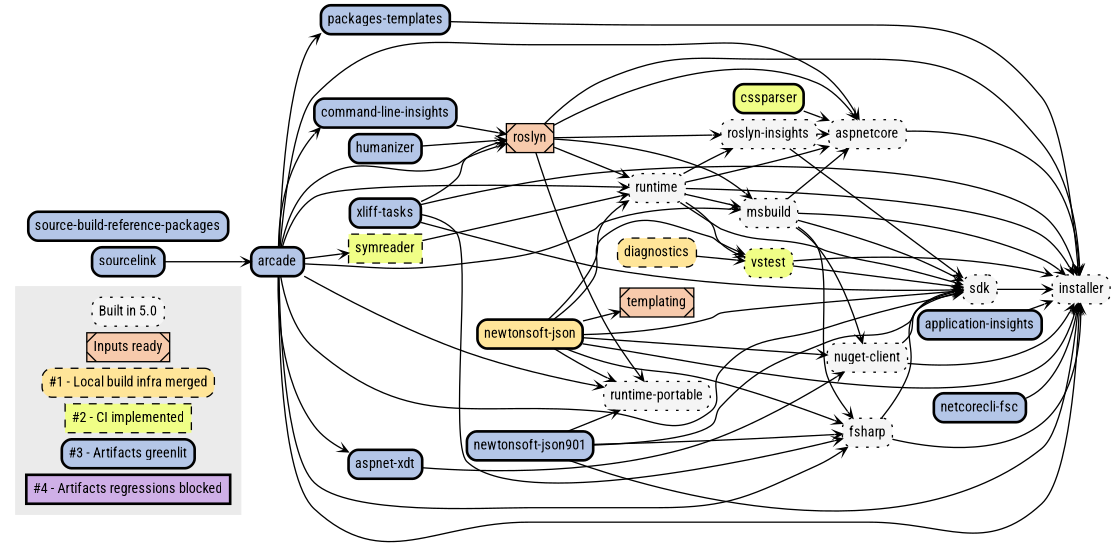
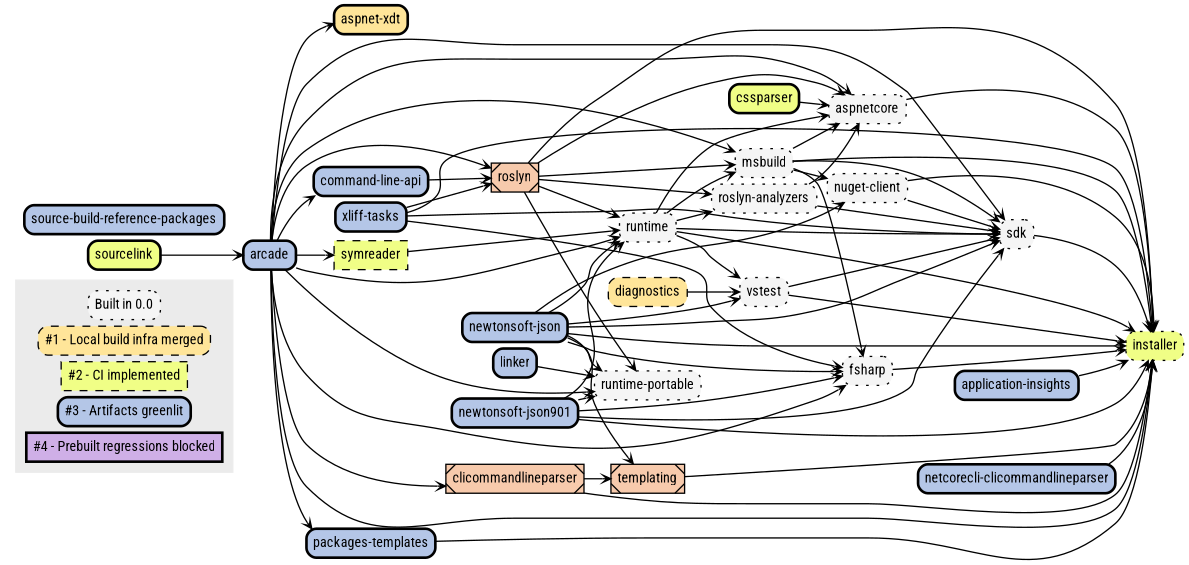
node "command-line-insights": label "command-line-insights" -> "command-line-api"
node "roslyn-insights": label "roslyn-insights" -> "roslyn-analyzers"
node "humanizer": removed
node "sourcelink": fillcolor #b4c6e7 -> #f0fe86
node "vstest": fillcolor #f0fe86 -> #f5f5f5
node "installer": fillcolor #f5f5f5 -> #f0fe86
node "Built in 5.0": label "Built in 5.0" -> "Built in 0.0"
edge "newtonsoft-json901" -> "runtime": added
node "newtonsoft-json": fillcolor #ffe599 -> #b4c6e7
node "Inputs ready": removed
edge "fsharp" -> "sdk": removed
node "linker": added
node "netcorecli-fsc": label "netcorecli-fsc" -> "netcorecli-clicommandlineparser"
edge "aspnet-xdt" -> "nuget-client": removed
edge "templating" -> "installer": added
node "aspnet-xdt": fillcolor #b4c6e7 -> #ffe599
node "clicommandlineparser": added
node "#4 - Artifacts regressions blocked": label "#4 - Artifacts regressions blocked" -> "#4 - Prebuilt regressions blocked"
